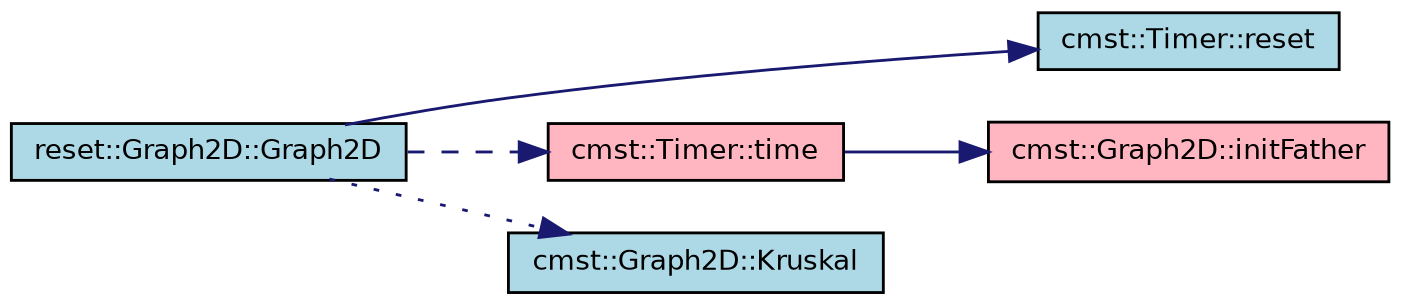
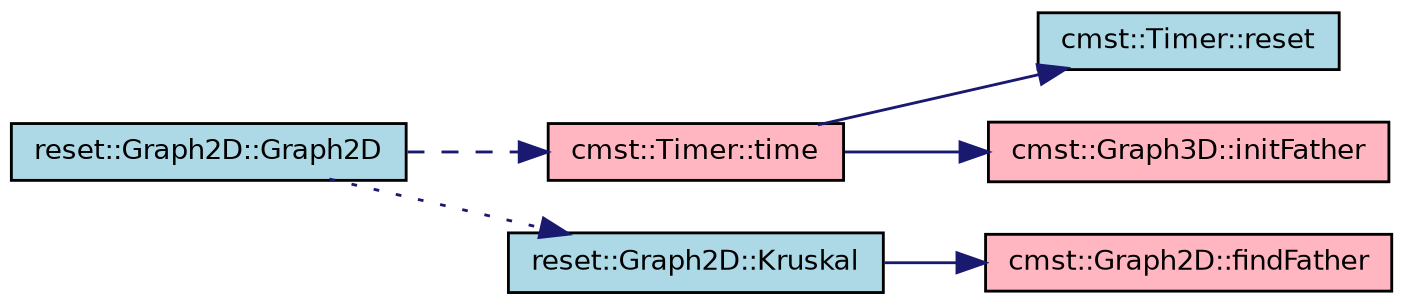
edge "reset::Graph2D::Graph2D" -> "cmst::Timer::reset": now "cmst::Timer::time" -> "cmst::Timer::reset"
node "cmst::Graph2D::initFather": label "cmst::Graph2D::initFather" -> "cmst::Graph3D::initFather"
node "cmst::Graph2D::Kruskal": label "cmst::Graph2D::Kruskal" -> "reset::Graph2D::Kruskal"
node "cmst::Graph2D::findFather": added
